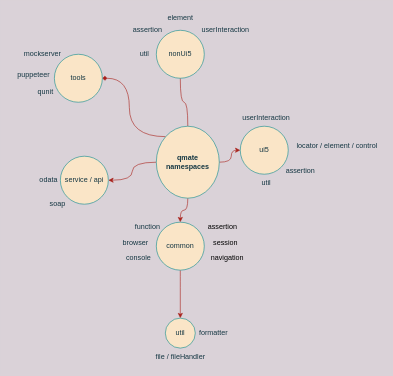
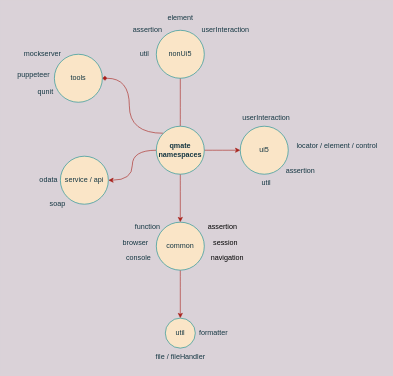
node "qmate namespaces": size 63x72 -> 48x48
